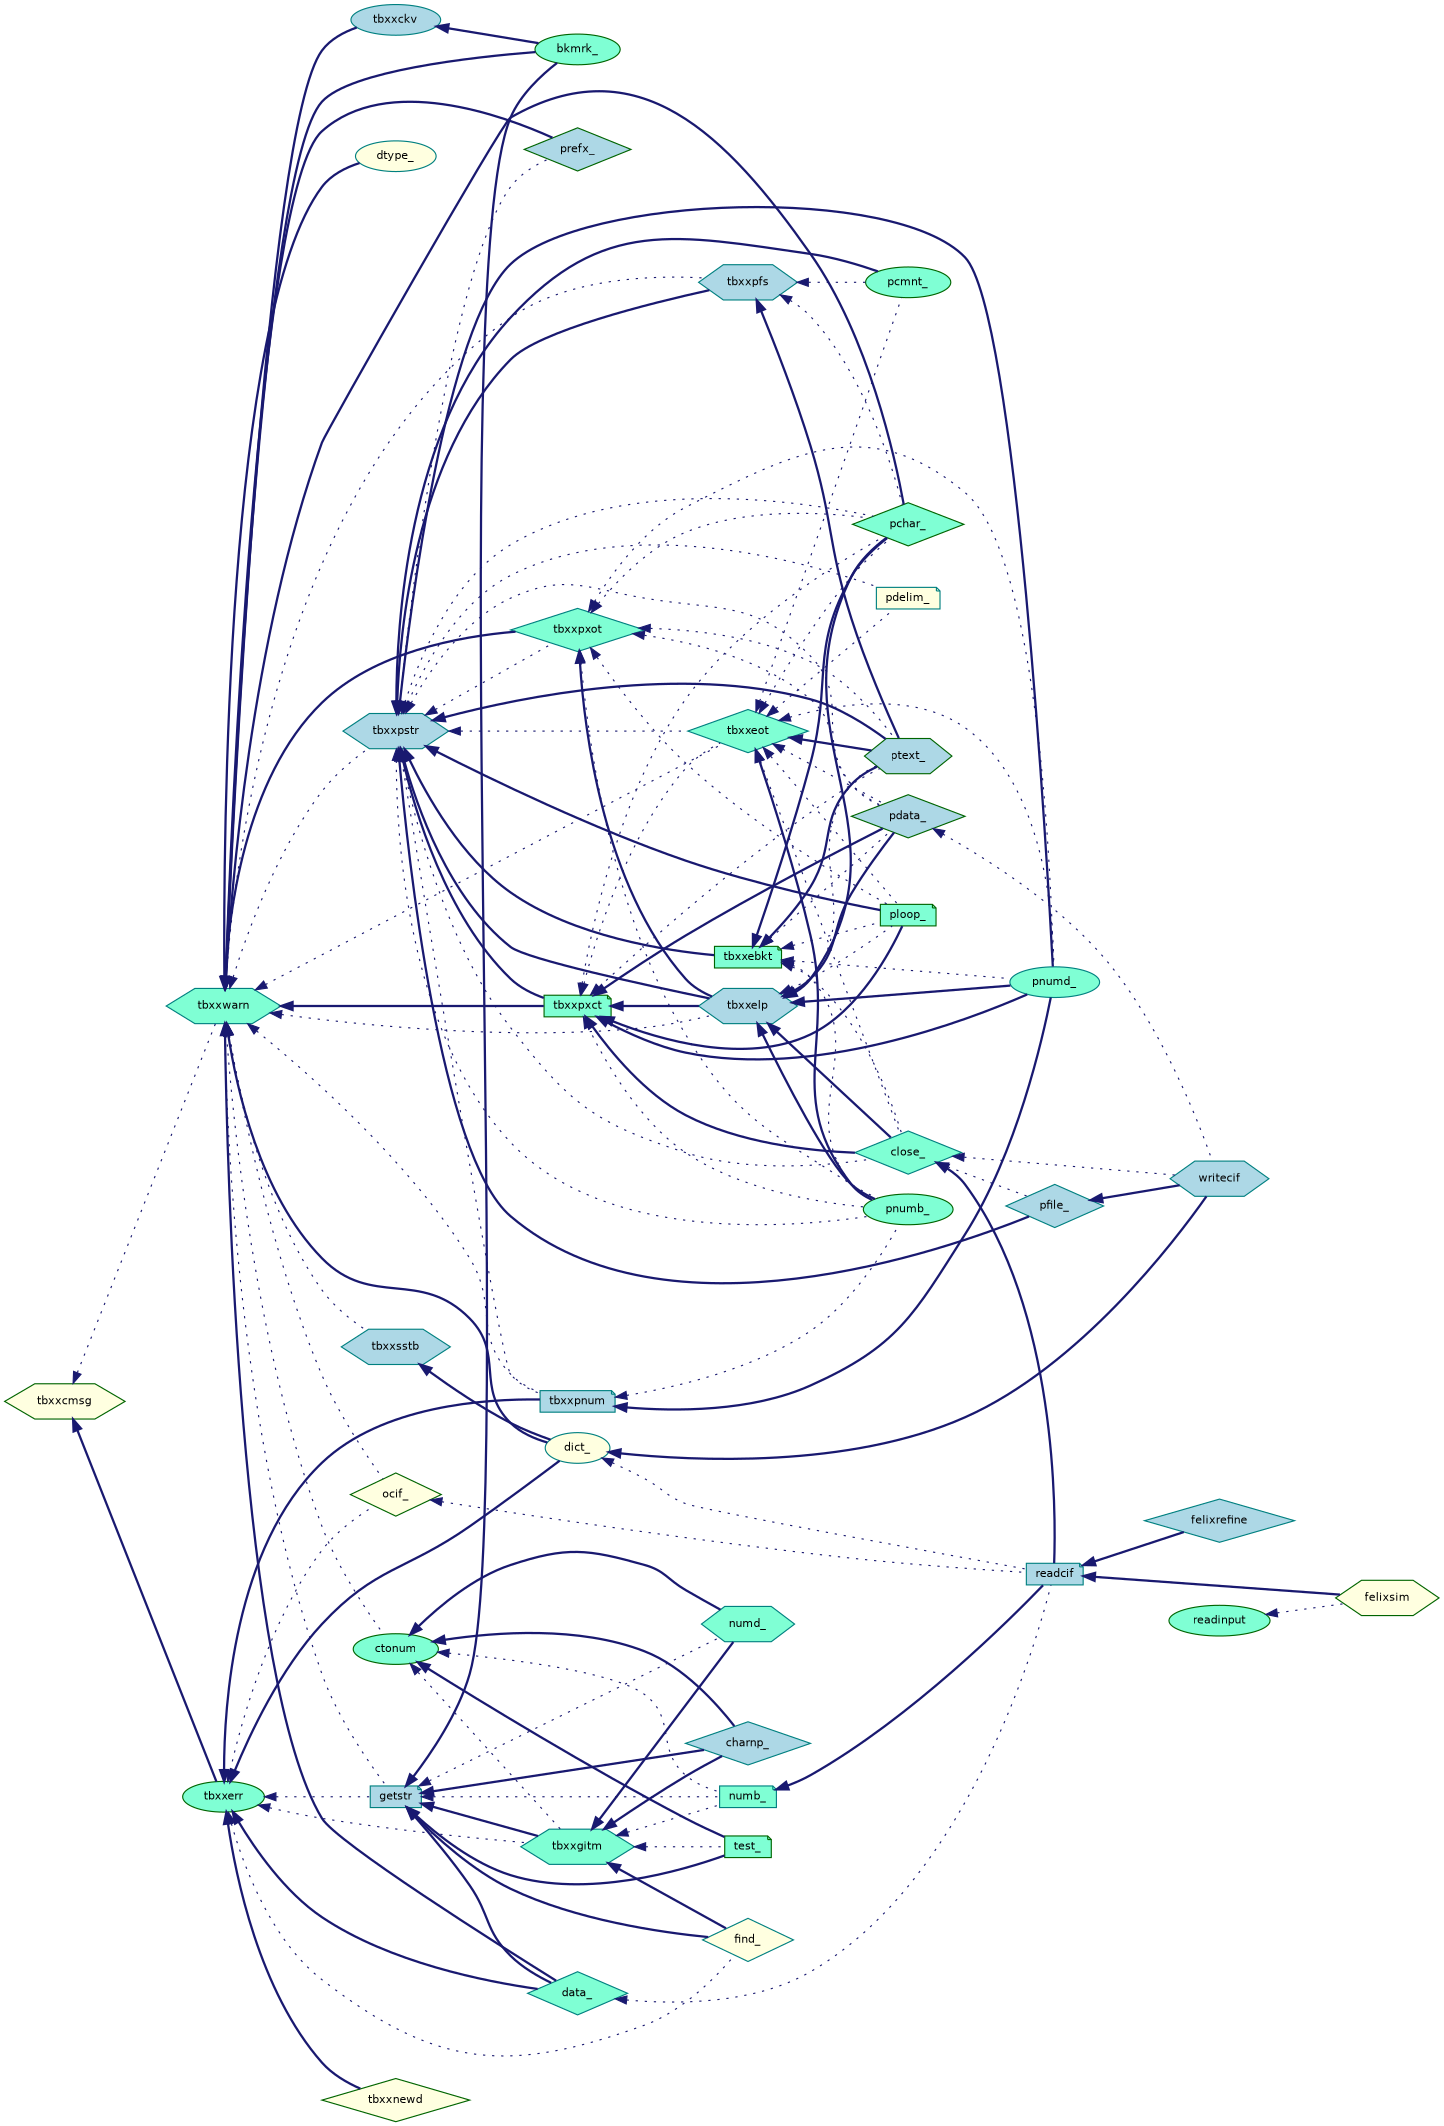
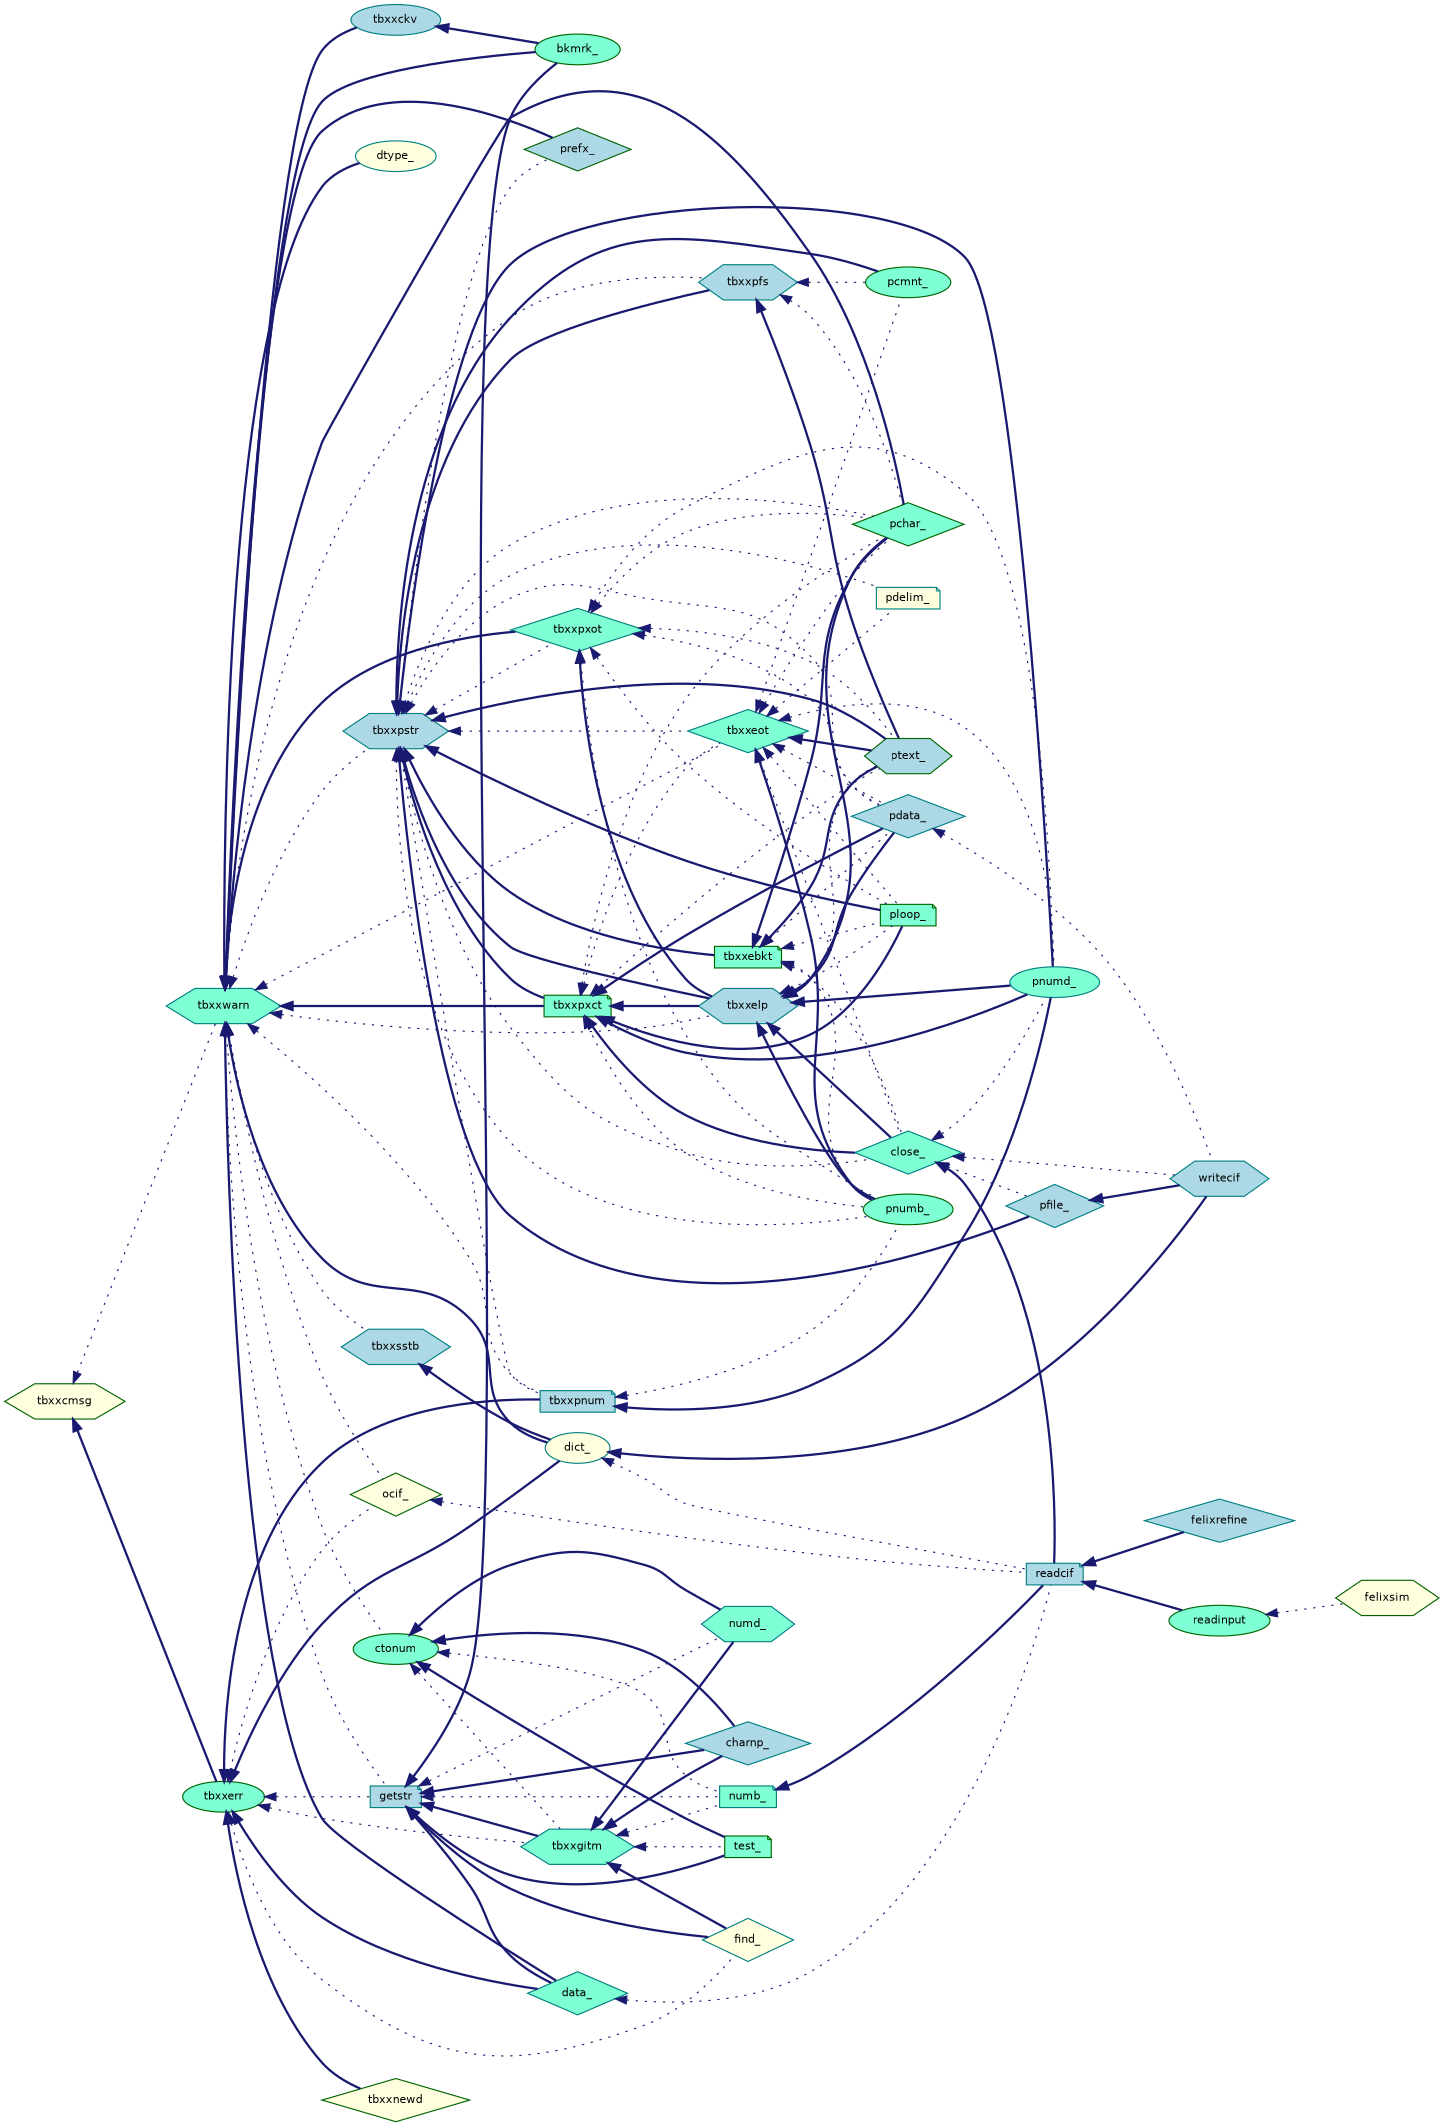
node "pdata_": color darkgreen -> teal
edge "pnumd_" -> "tbxxebkt": now "pnumd_" -> "close_"
edge "felixsim" -> "readcif": now "readinput" -> "readcif"
